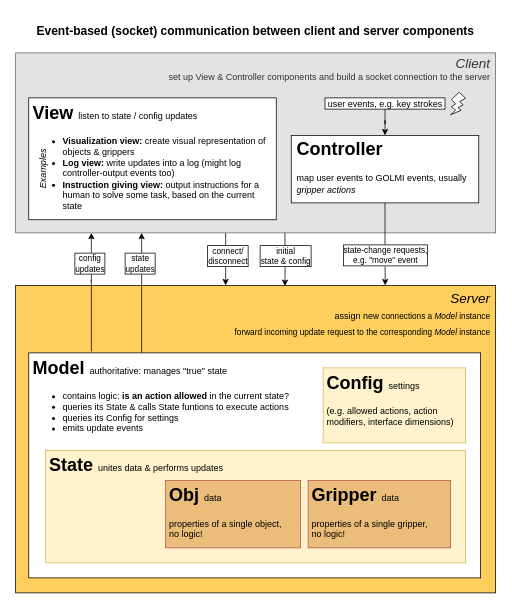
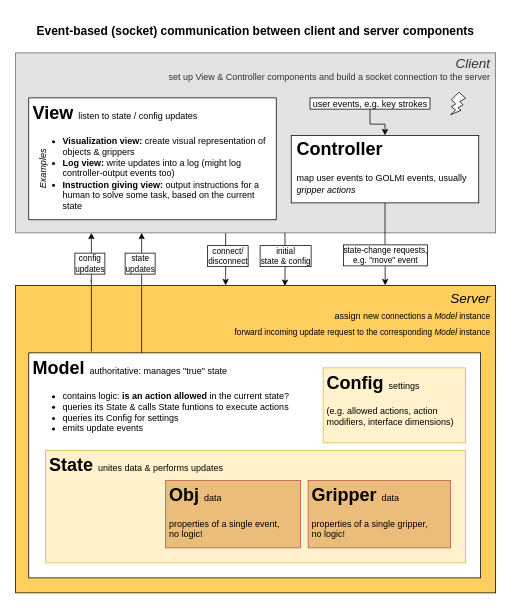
node "user events, e.g. key strokes": moved (385, 104) -> (370, 104)
node "Obj data properties of a single object, no logic!": label "Obj data properties of a single object, no logic!" -> "Obj data properties of a single event, no logic!"
